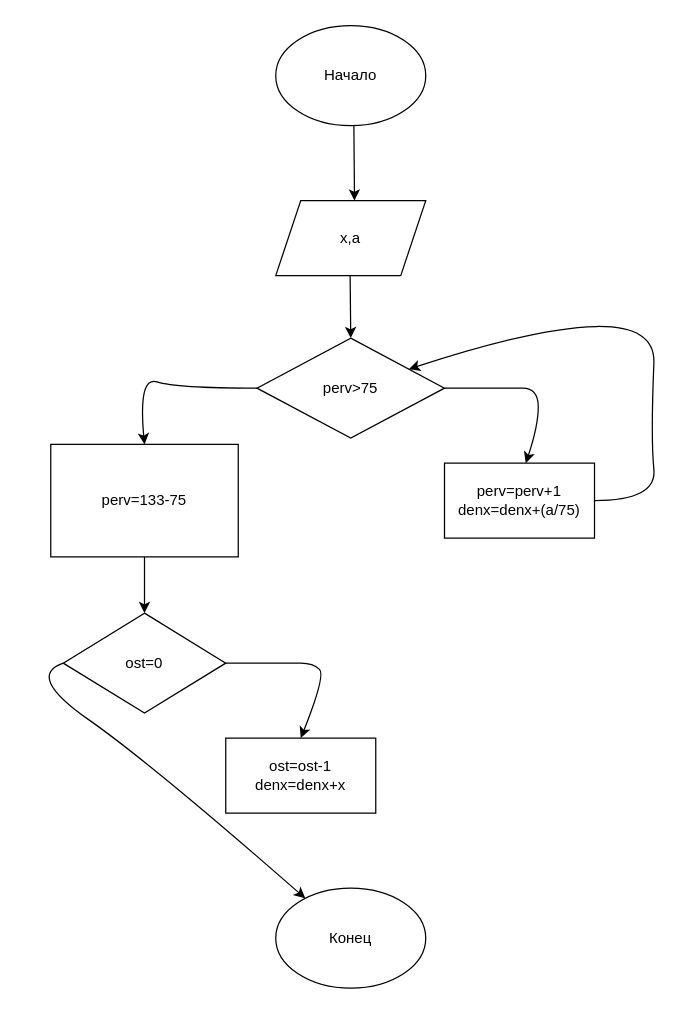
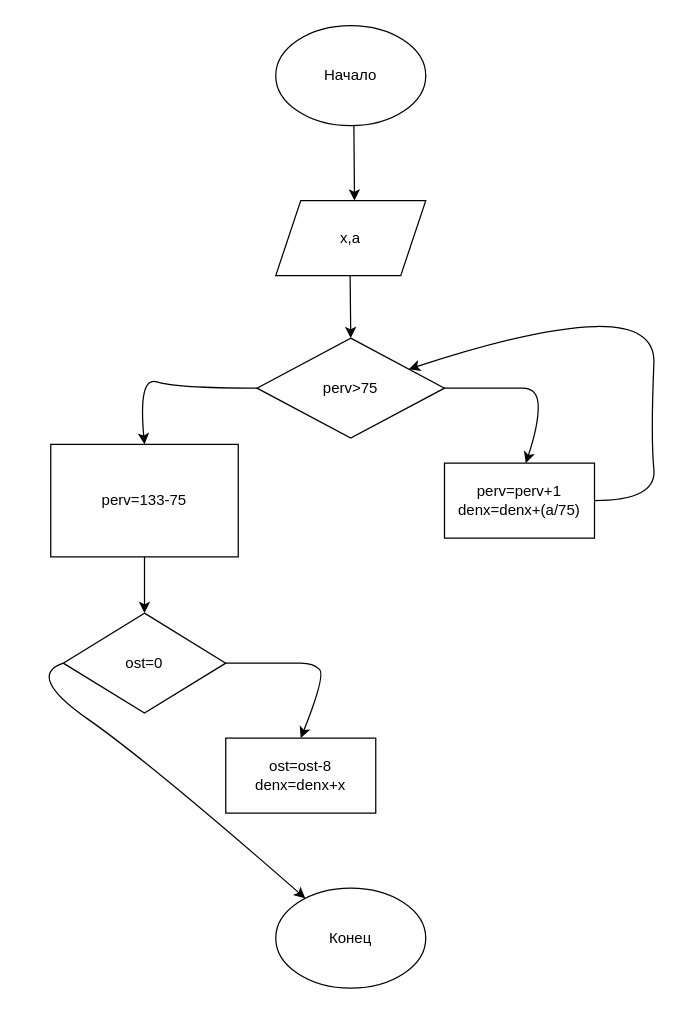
node "ost=ost-1 denx=denx+x": label "ost=ost-1 denx=denx+x" -> "ost=ost-8 denx=denx+x"
